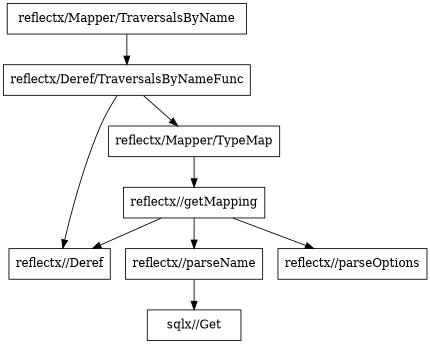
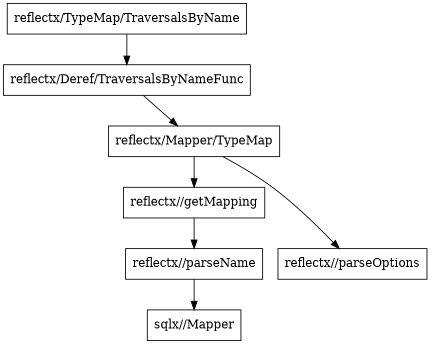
node "reflectx/Mapper/TraversalsByName": label "reflectx/Mapper/TraversalsByName" -> "reflectx/TypeMap/TraversalsByName"
edge "reflectx//getMapping" -> "reflectx//parseOptions": now "reflectx/Mapper/TypeMap" -> "reflectx//parseOptions"
node "reflectx//Deref": removed
node "sqlx//Get": label "sqlx//Get" -> "sqlx//Mapper"
